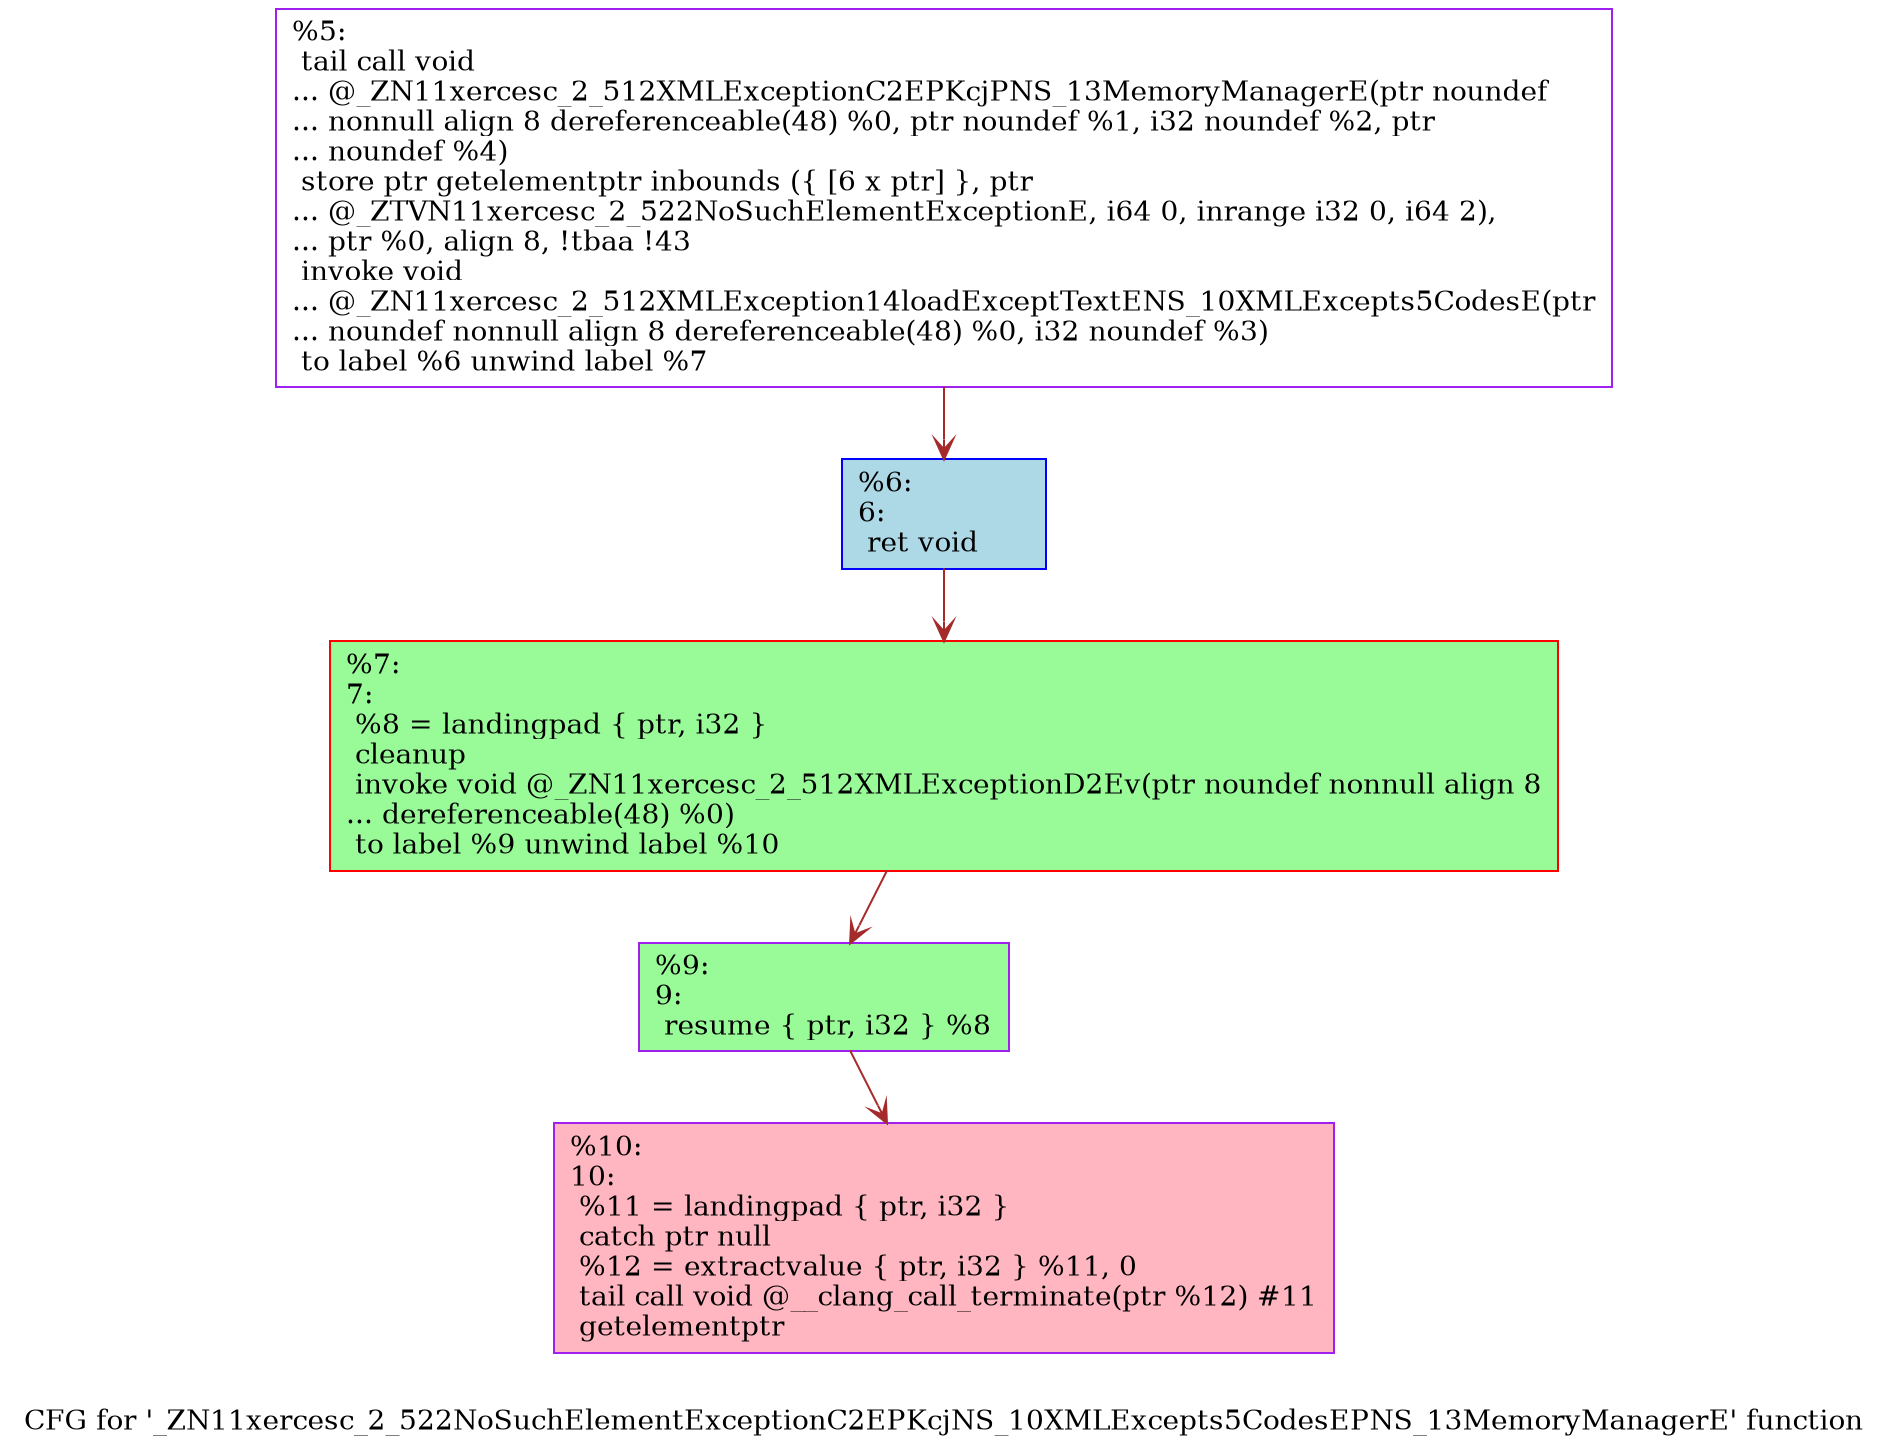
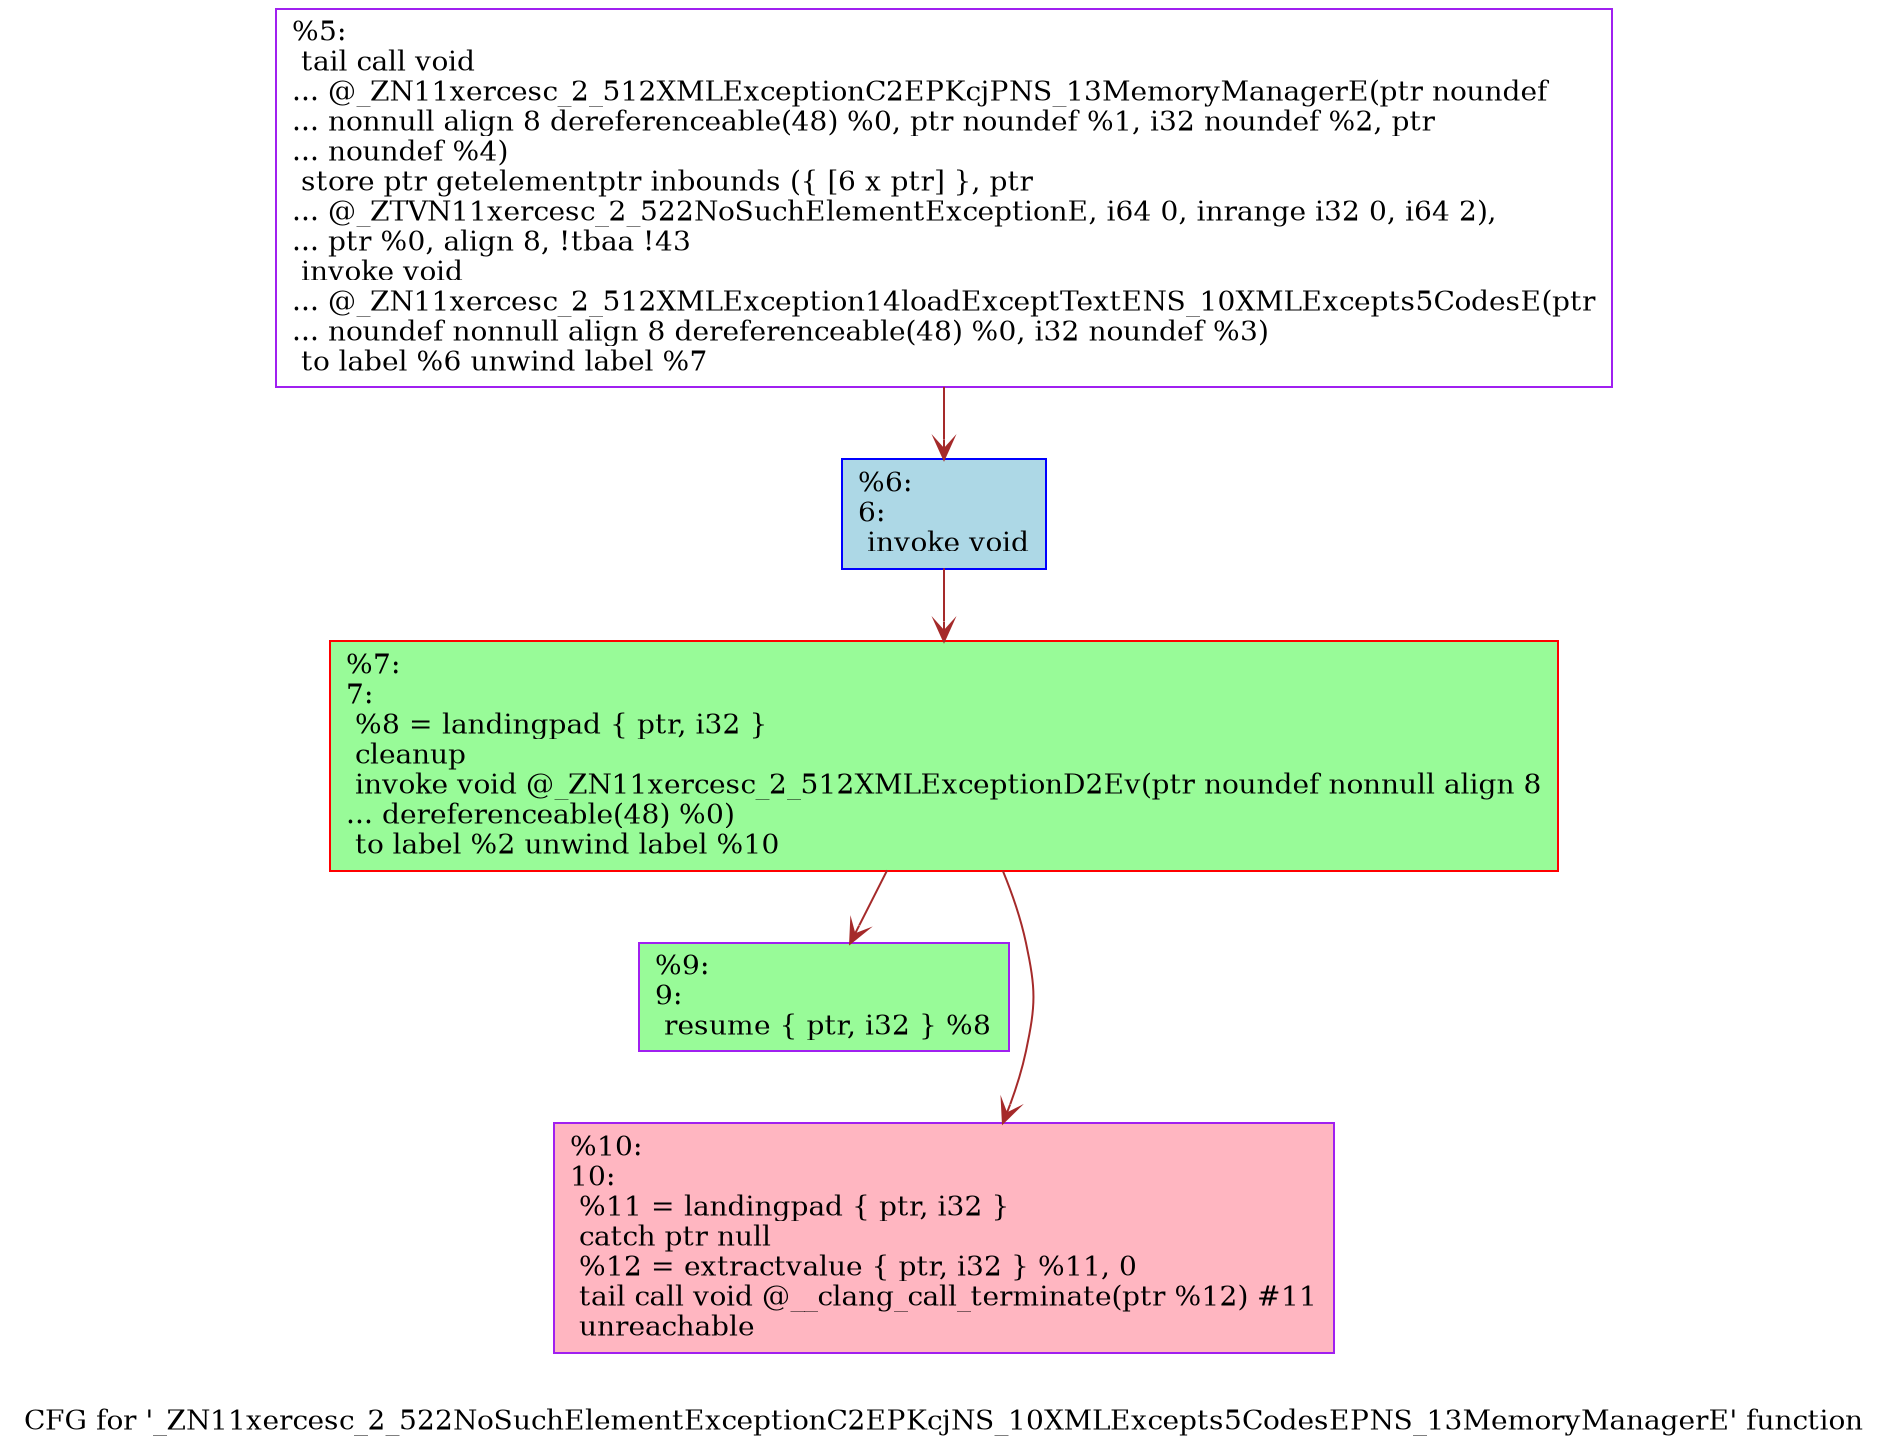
node "%6:": text "ret void" -> "invoke void"
node "%7:": text "to label %9 unwind label %10" -> "to label %2 unwind label %10"
edge "%9:" -> "%10:": now "%7:" -> "%10:"
node "%10:": text "getelementptr" -> "unreachable"
